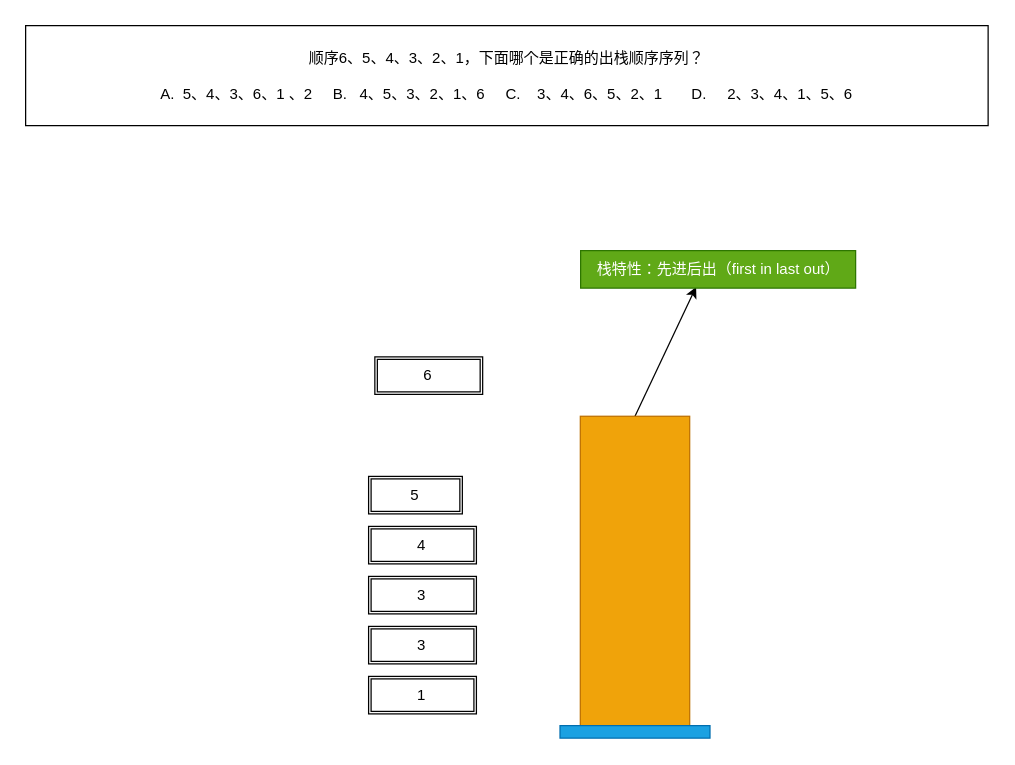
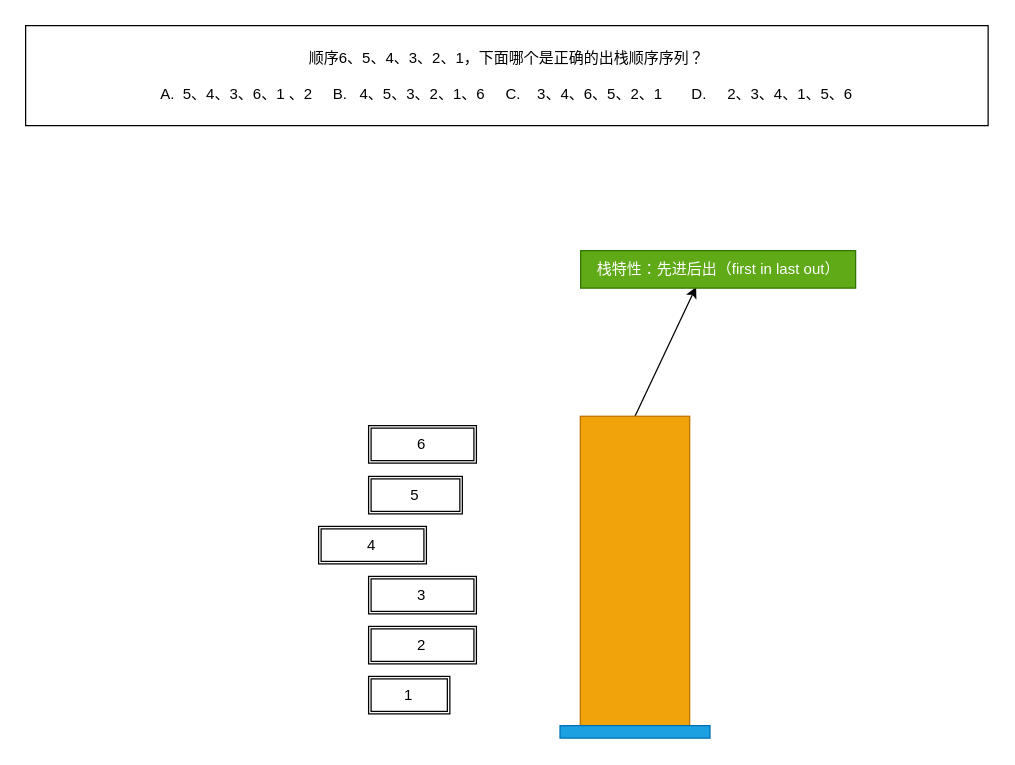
node "6": moved (429, 376) -> (423, 444)
node "4": moved (423, 545) -> (373, 545)
node "3": label "3" -> "2"
node "1": size 108x38 -> 81x38
